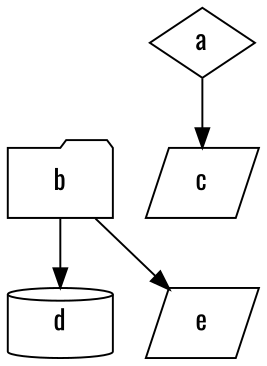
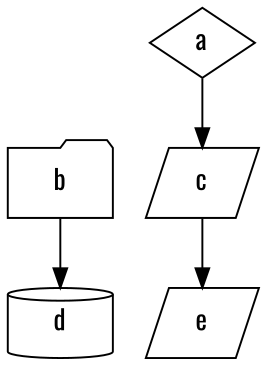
edge "b" -> "e": now "c" -> "e"
